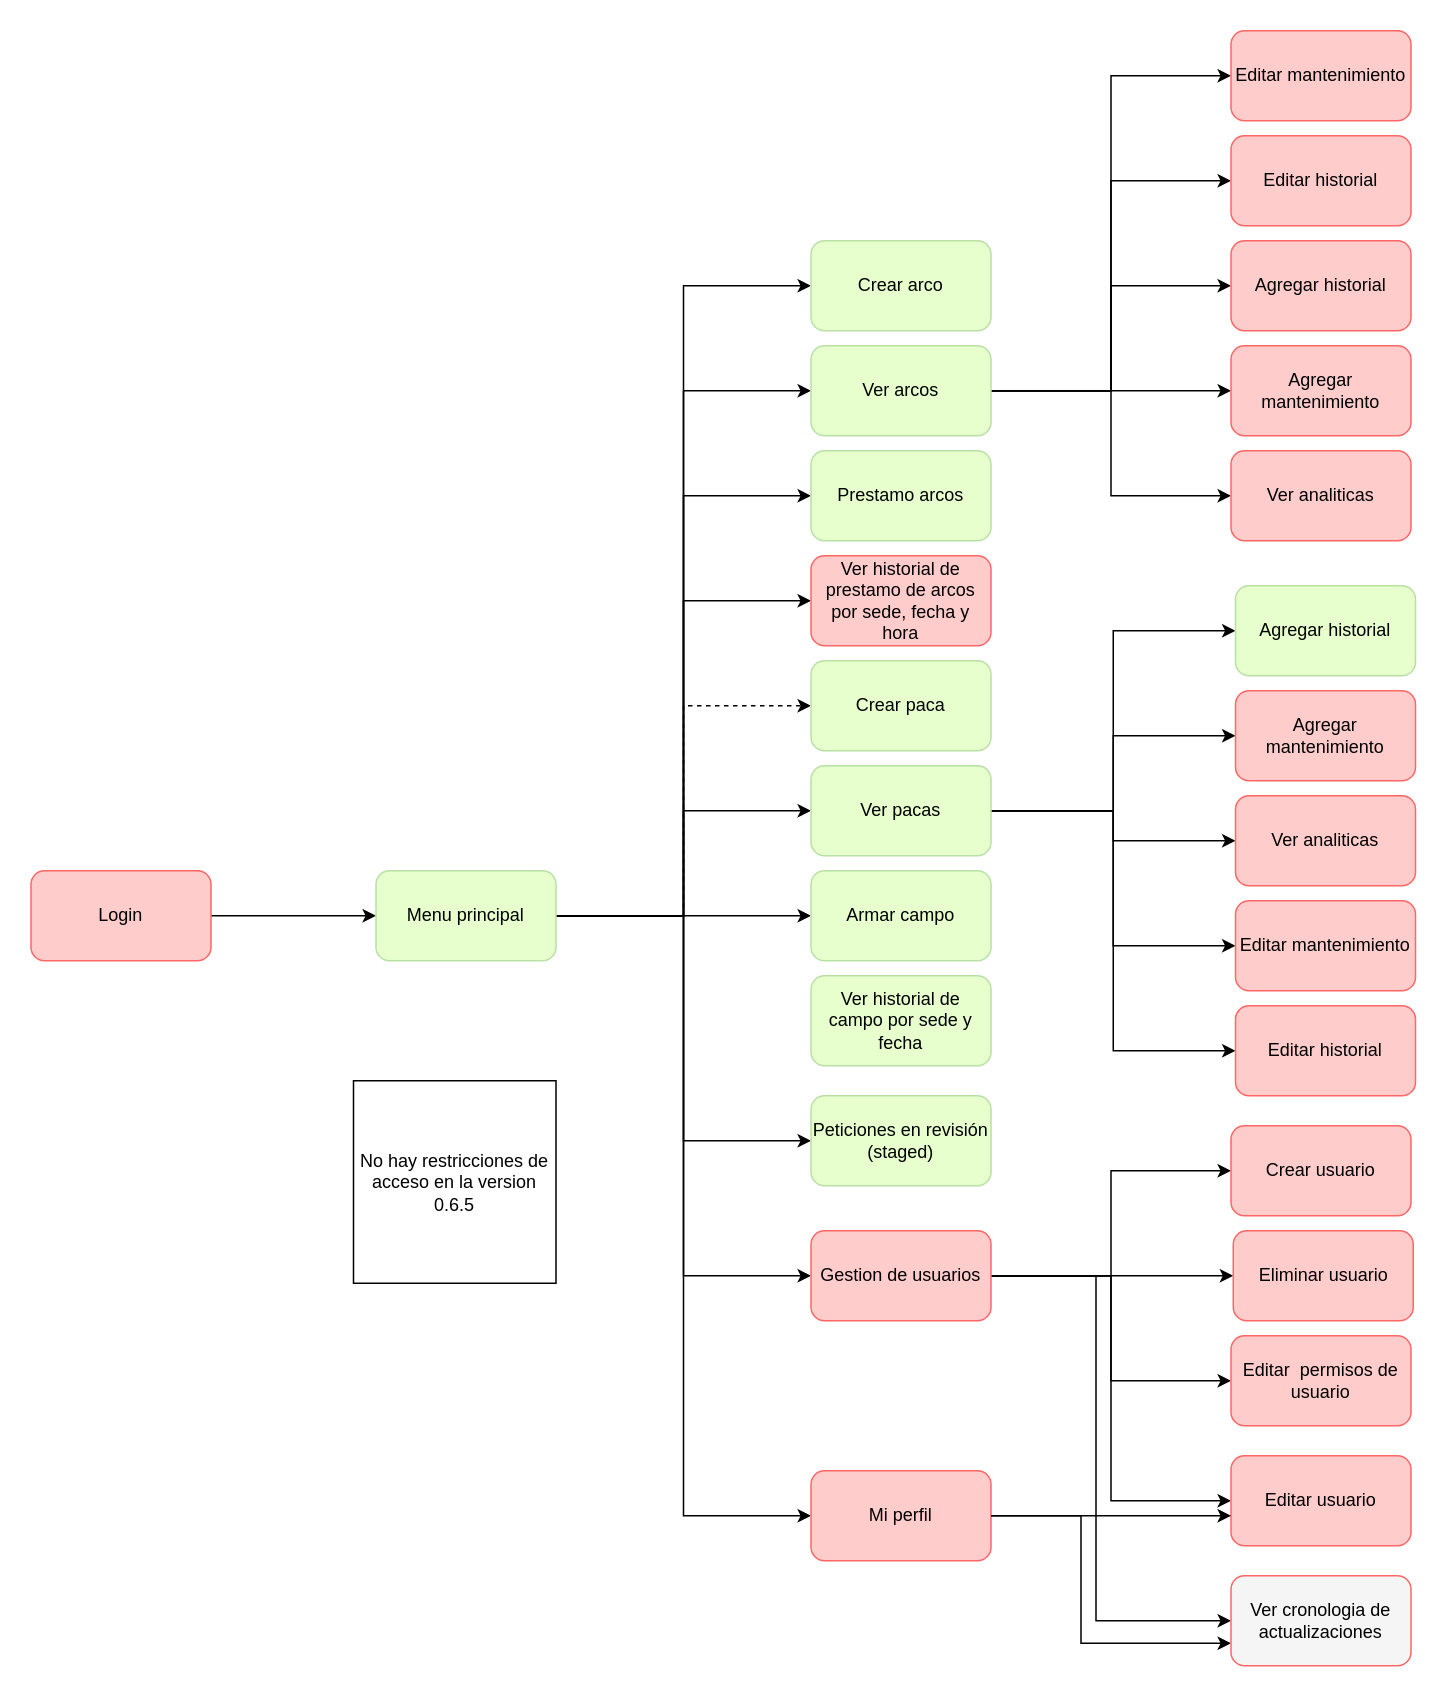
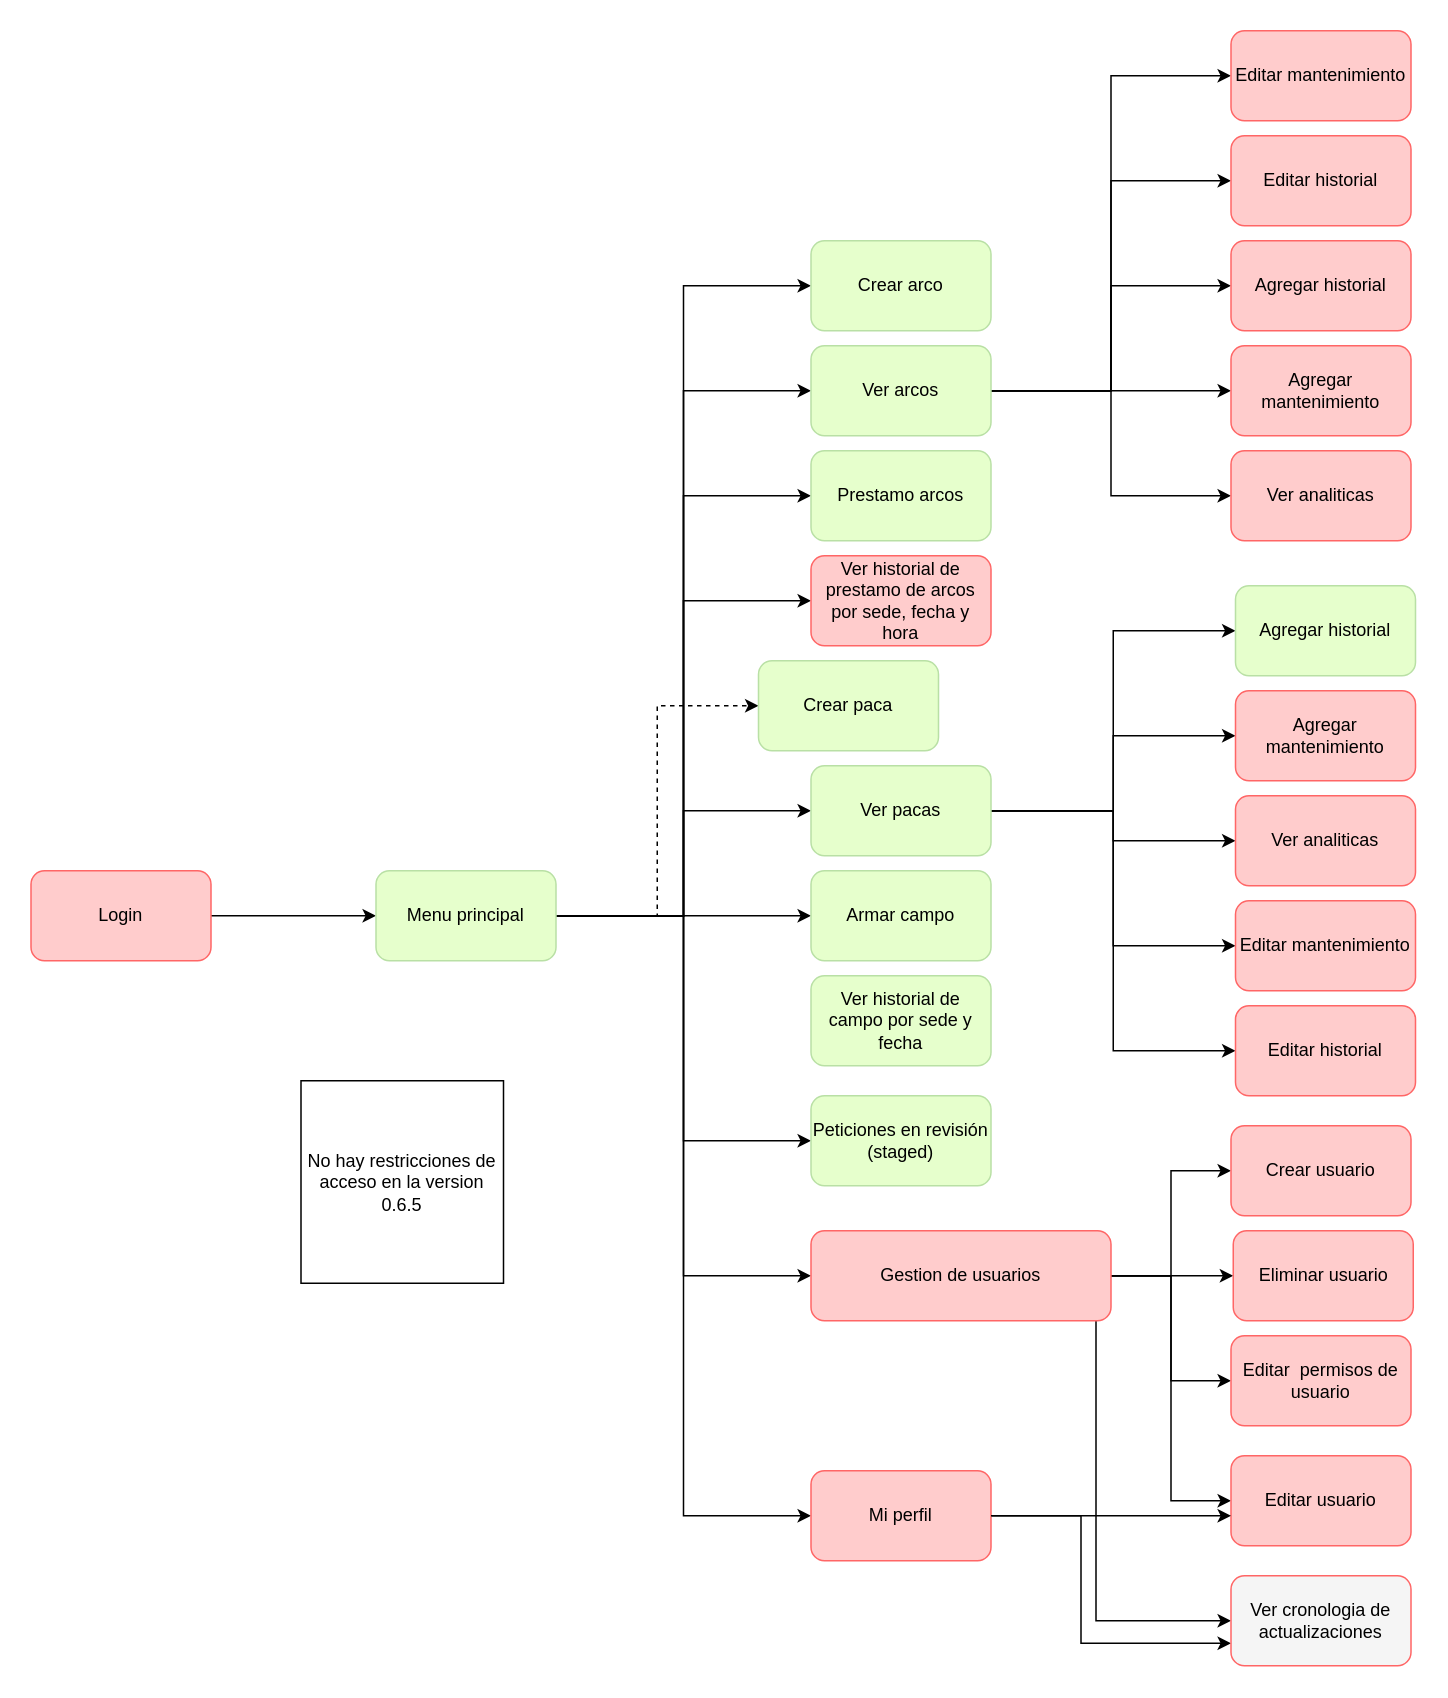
node "Crear paca": moved (901, 706) -> (848, 706)
node "No hay restricciones de acceso en la version 0.6.5": moved (455, 1182) -> (402, 1182)
node "Gestion de usuarios": size 180x90 -> 300x90
